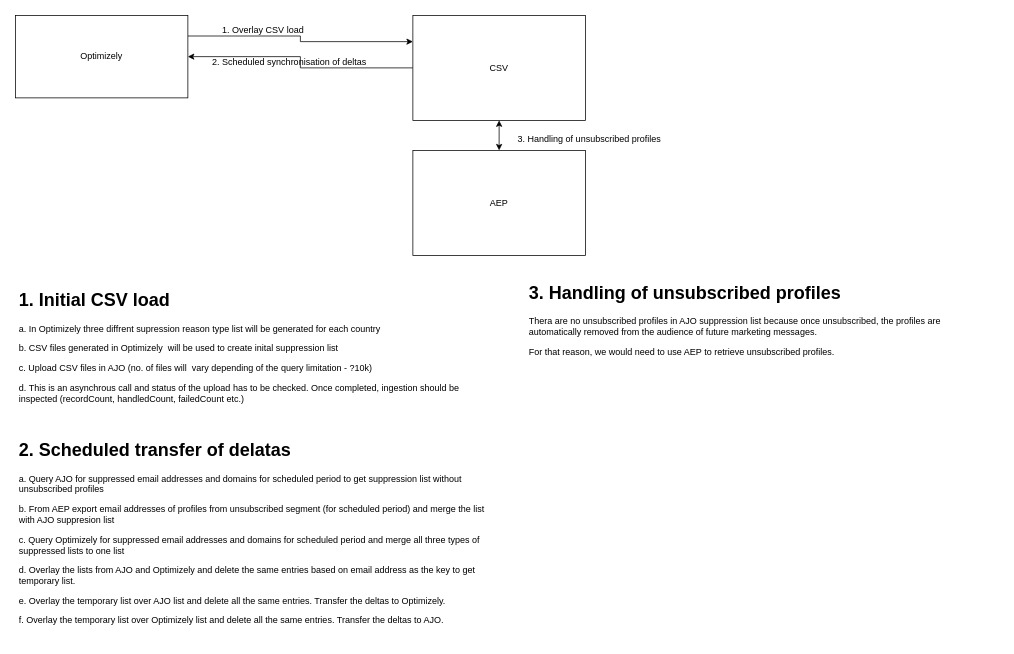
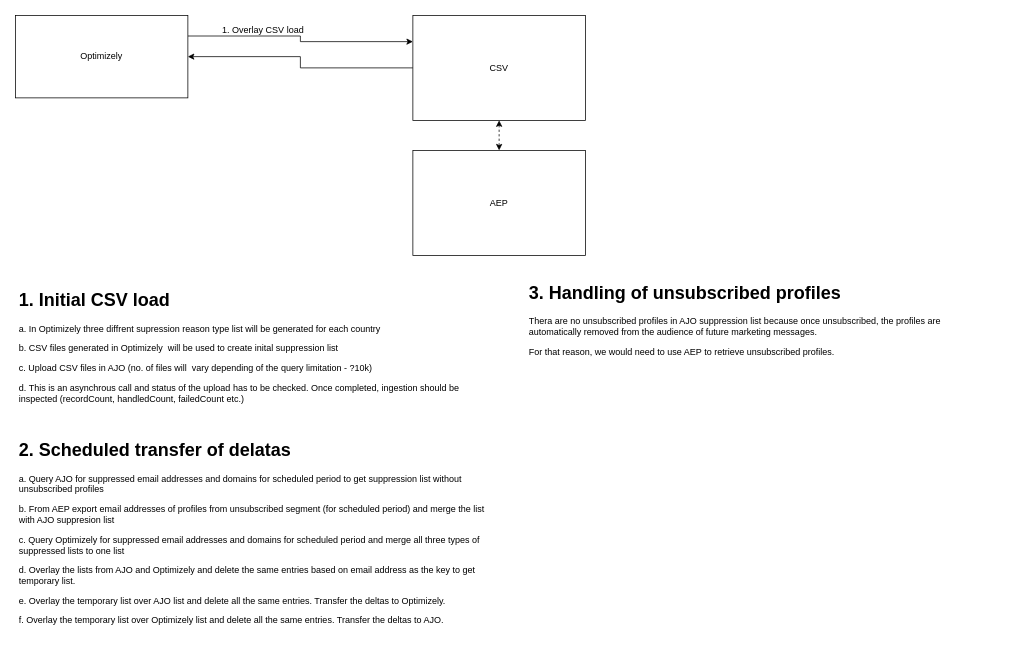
node "2. Scheduled synchronisation of deltas": removed
edge "CSV" -- "AEP": style solid -> dashed
node "3. Handling of unsubscribed profiles": removed
